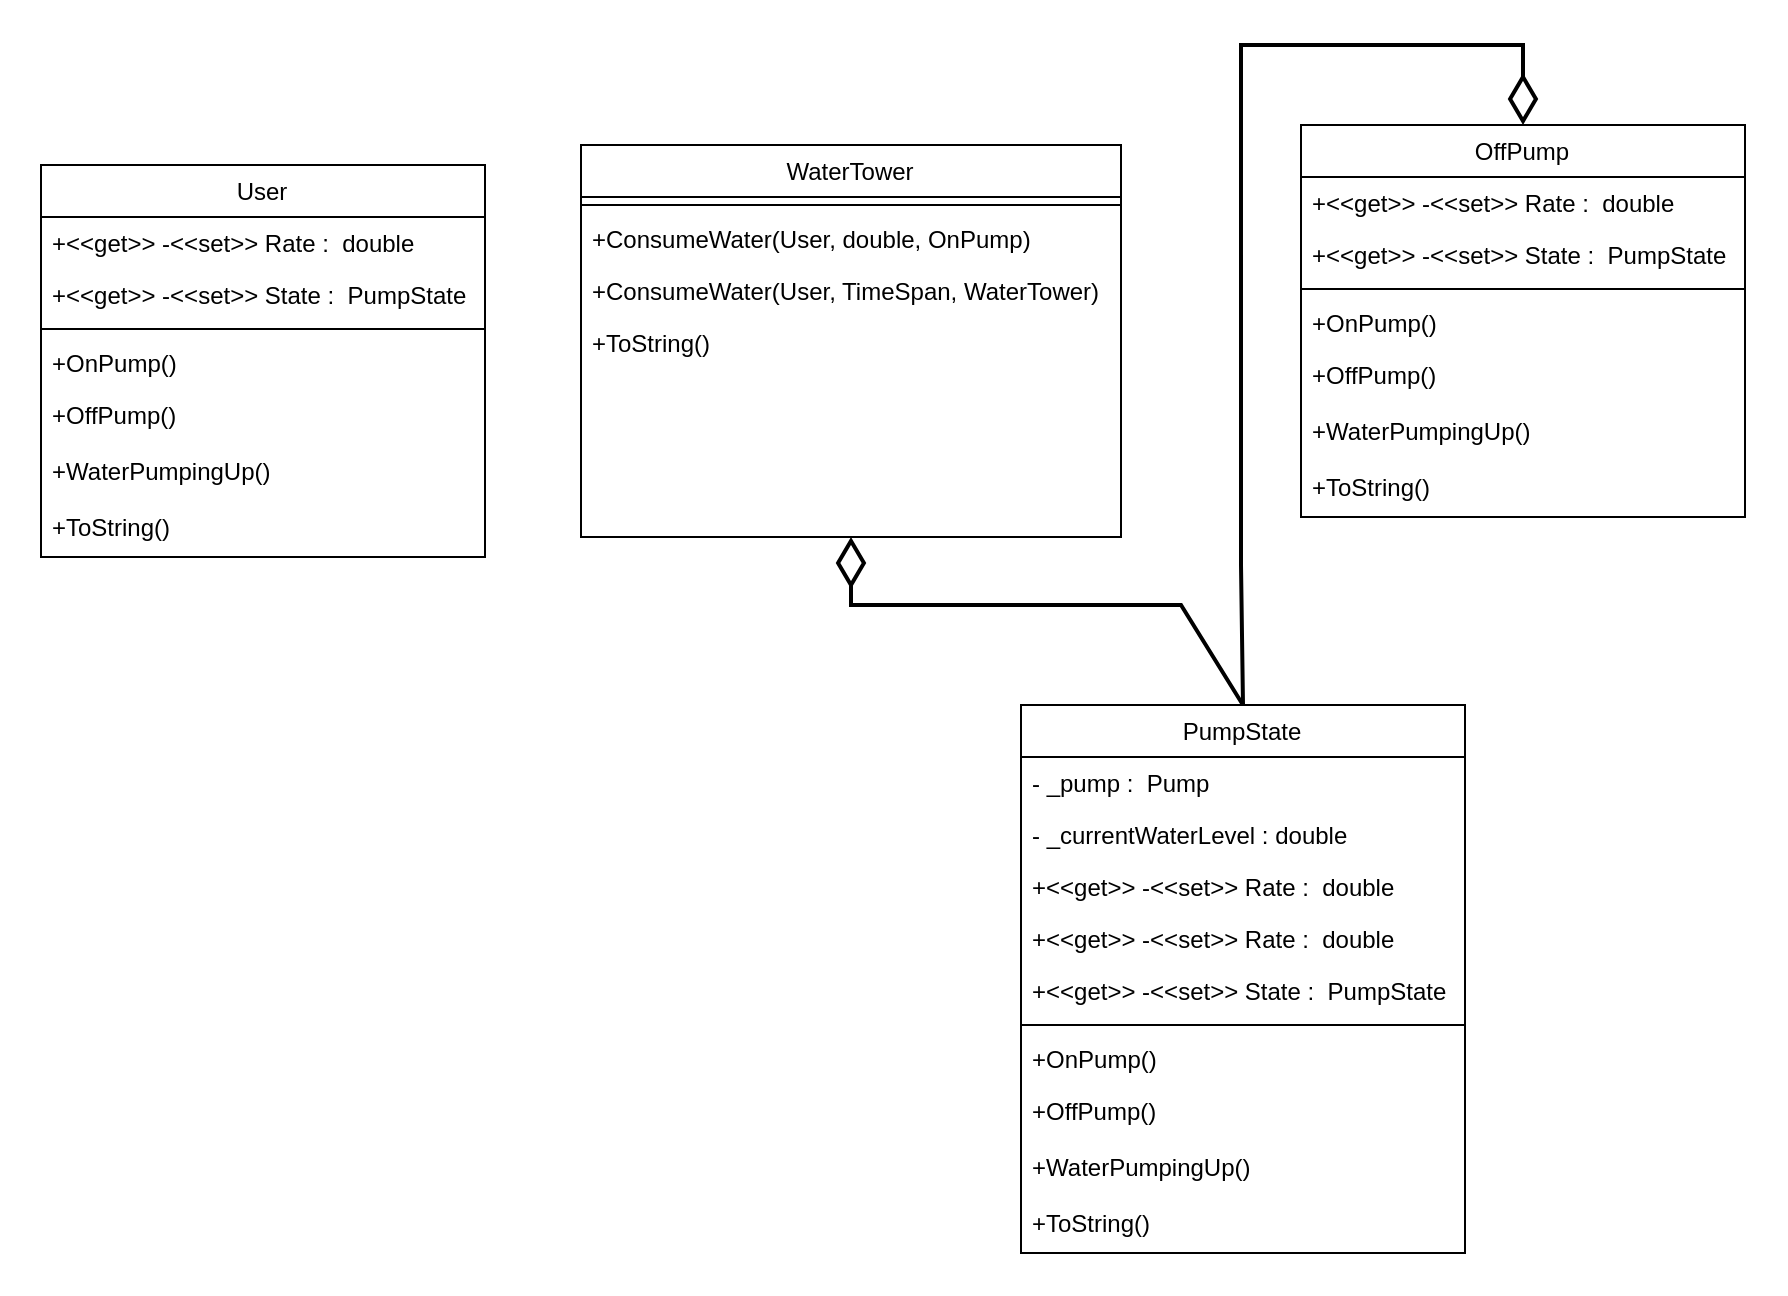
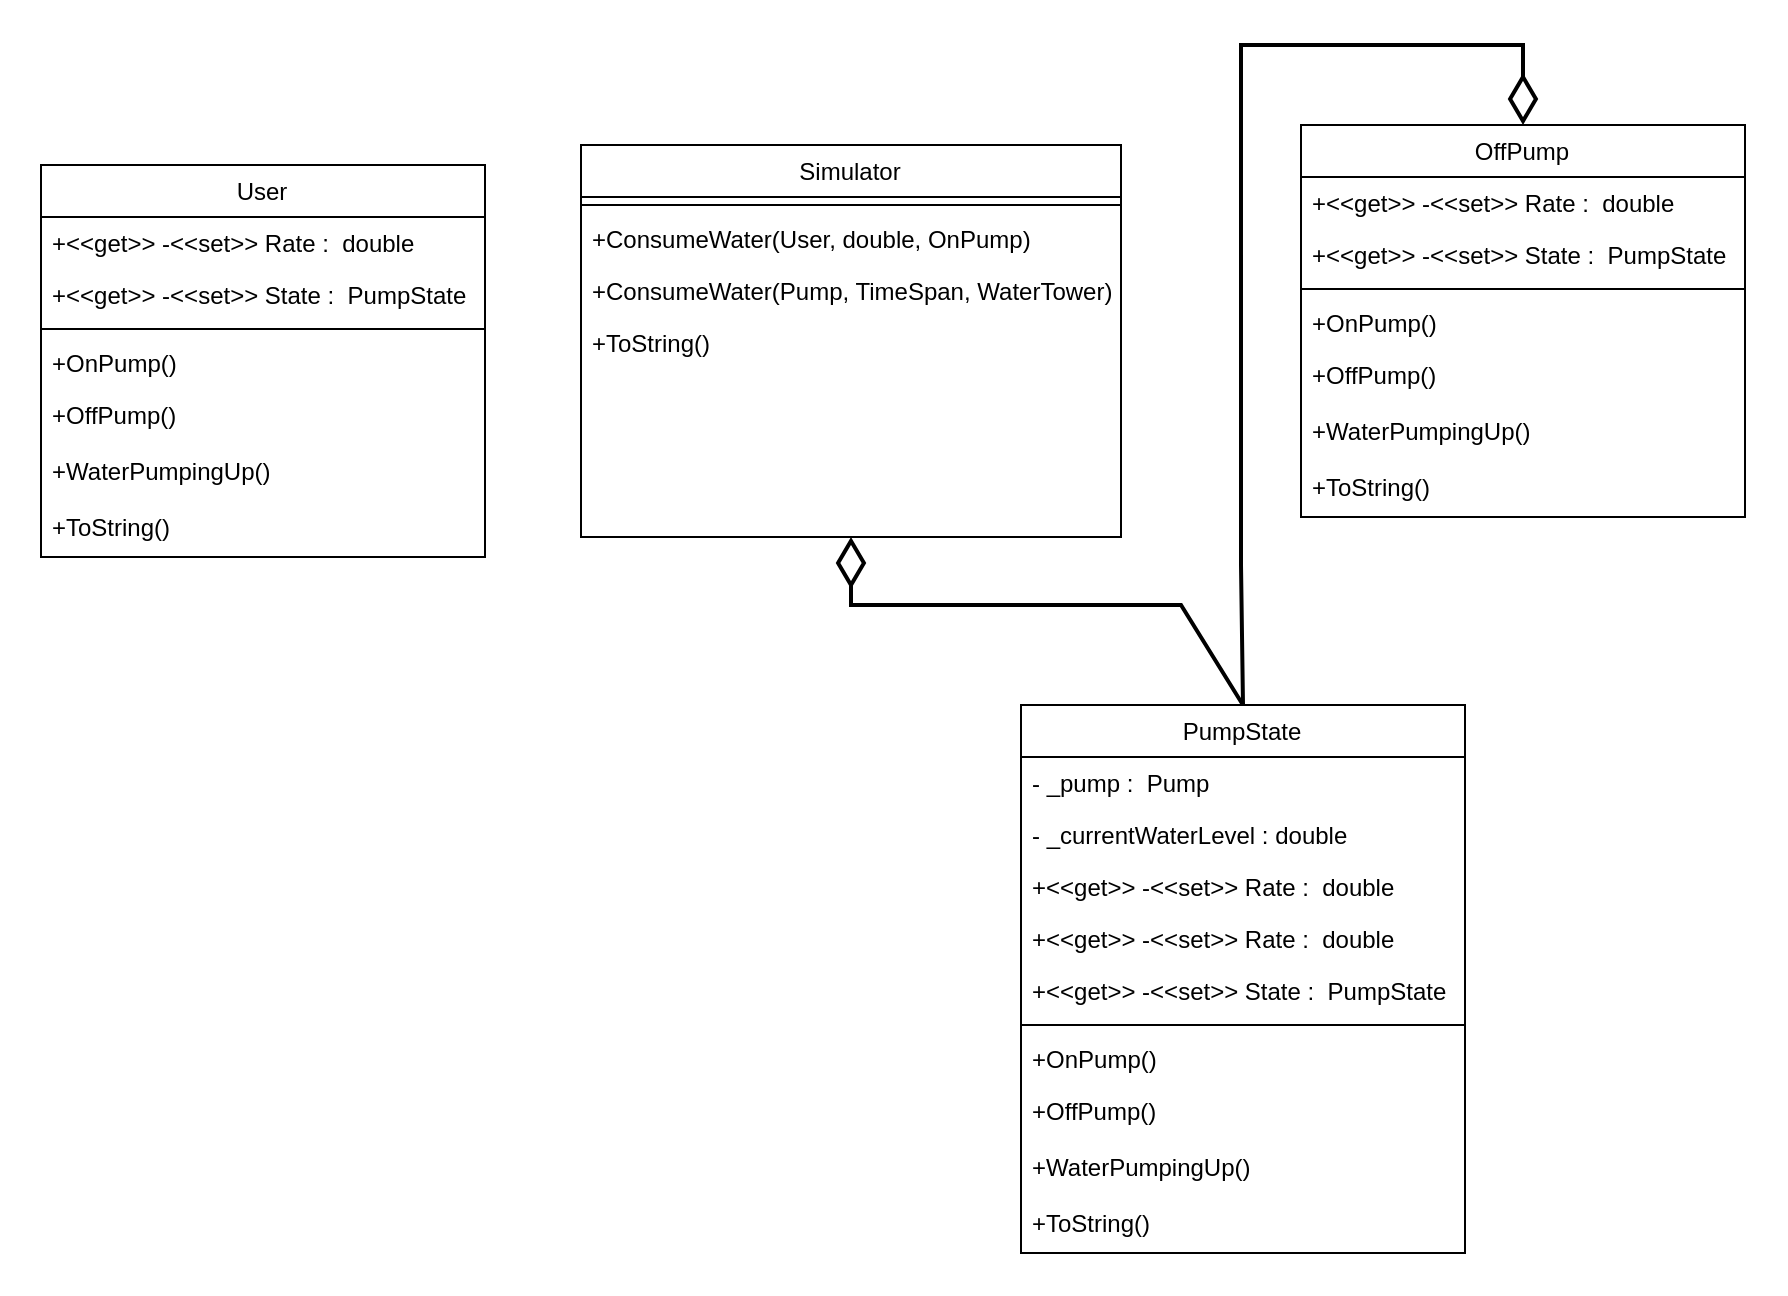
node "WaterTower": label "WaterTower" -> "Simulator"
node "+ConsumeWater(User, TimeSpan, WaterTower)": label "+ConsumeWater(User, TimeSpan, WaterTower)" -> "+ConsumeWater(Pump, TimeSpan, WaterTower)"
